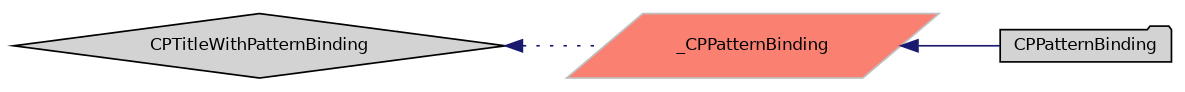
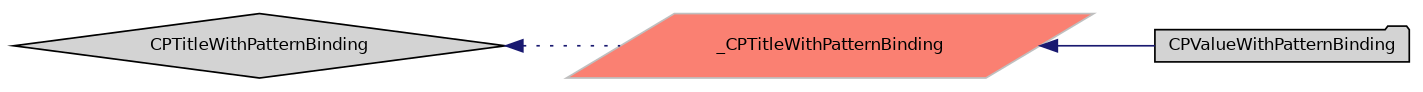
node "_CPPatternBinding": label "_CPPatternBinding" -> "_CPTitleWithPatternBinding"
node "CPPatternBinding": label "CPPatternBinding" -> "CPValueWithPatternBinding"
